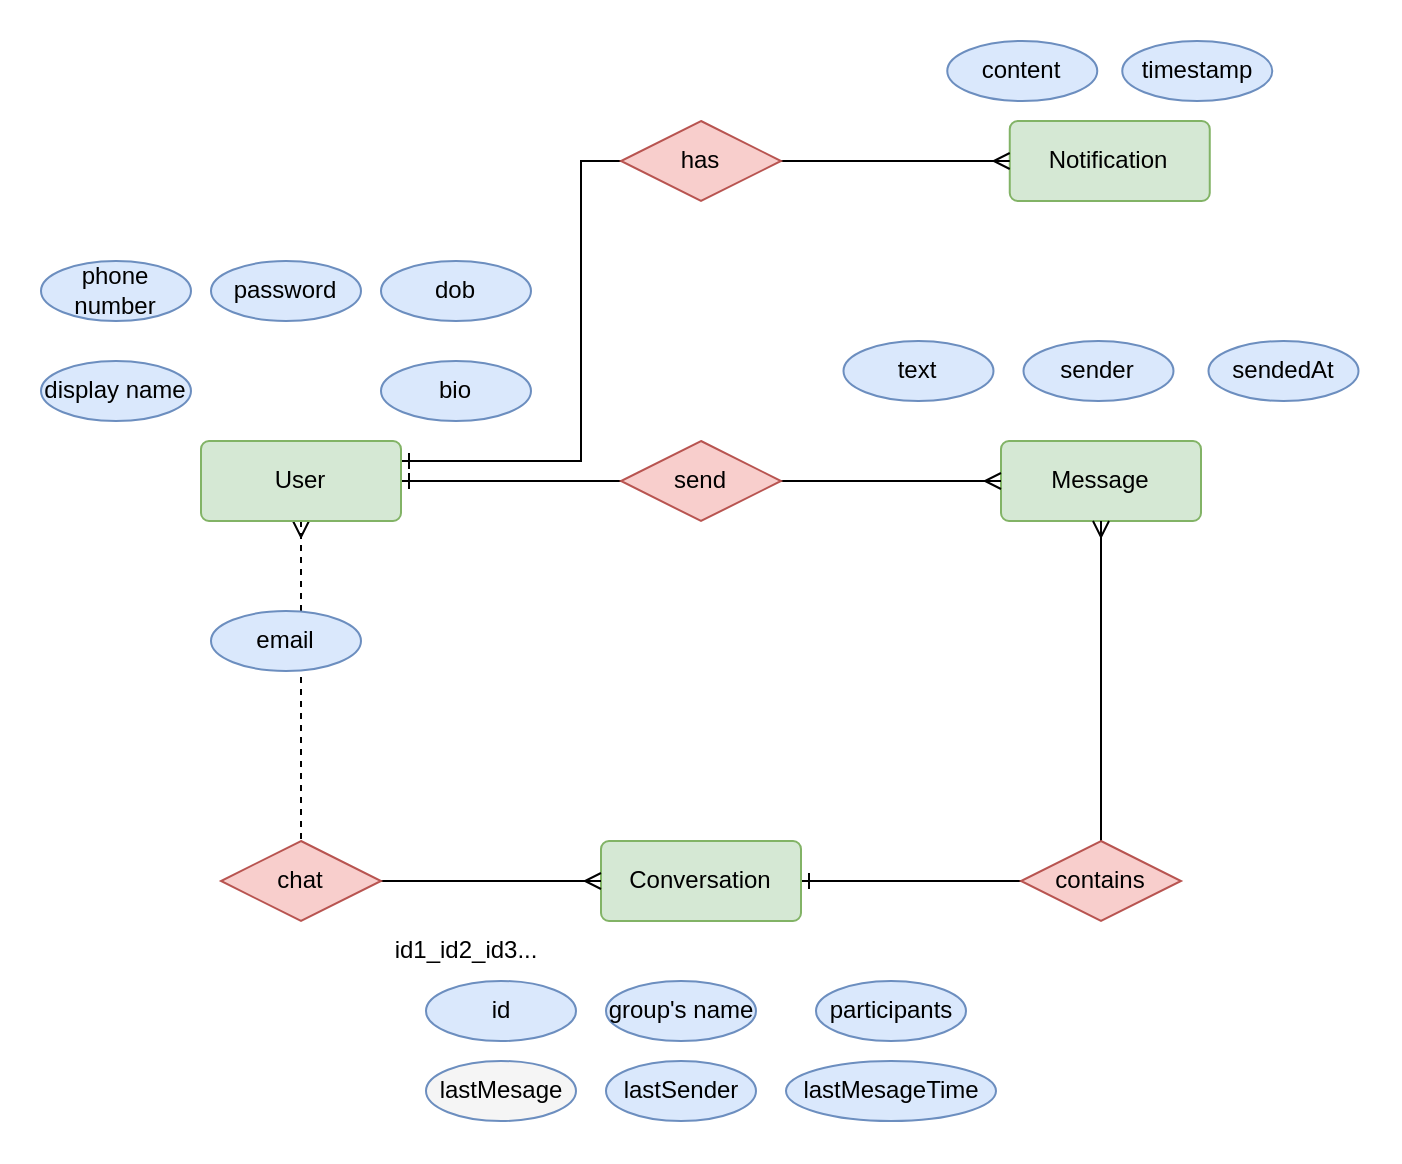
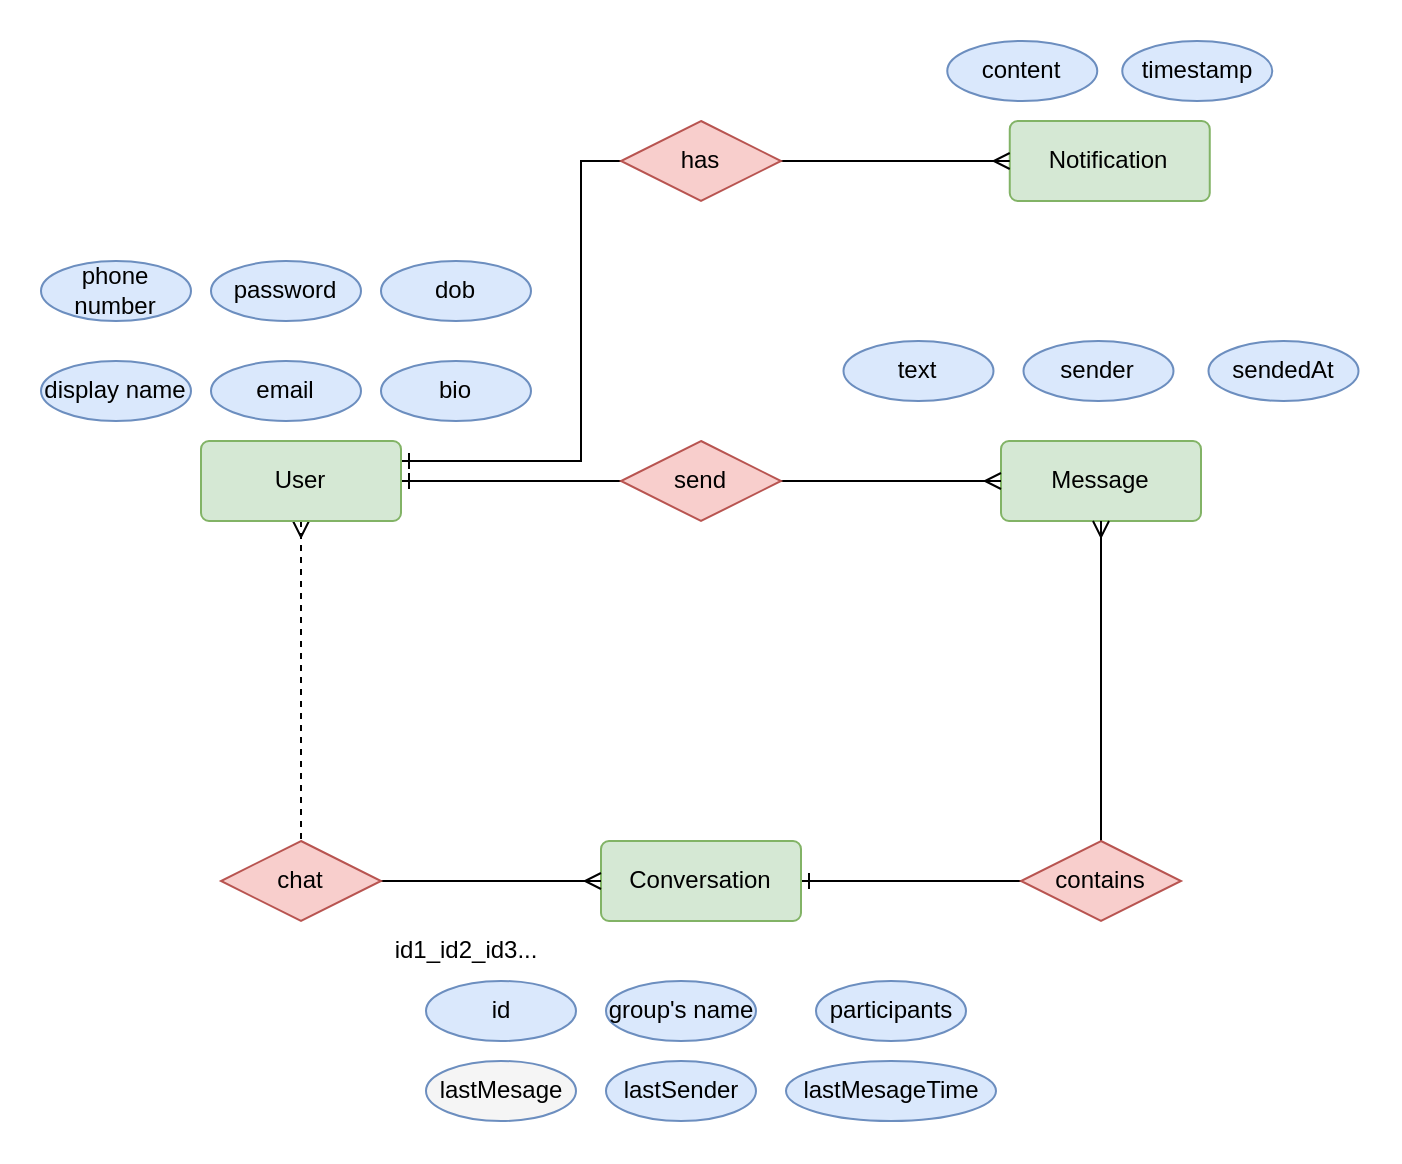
node "email": moved (286, 641) -> (286, 391)
